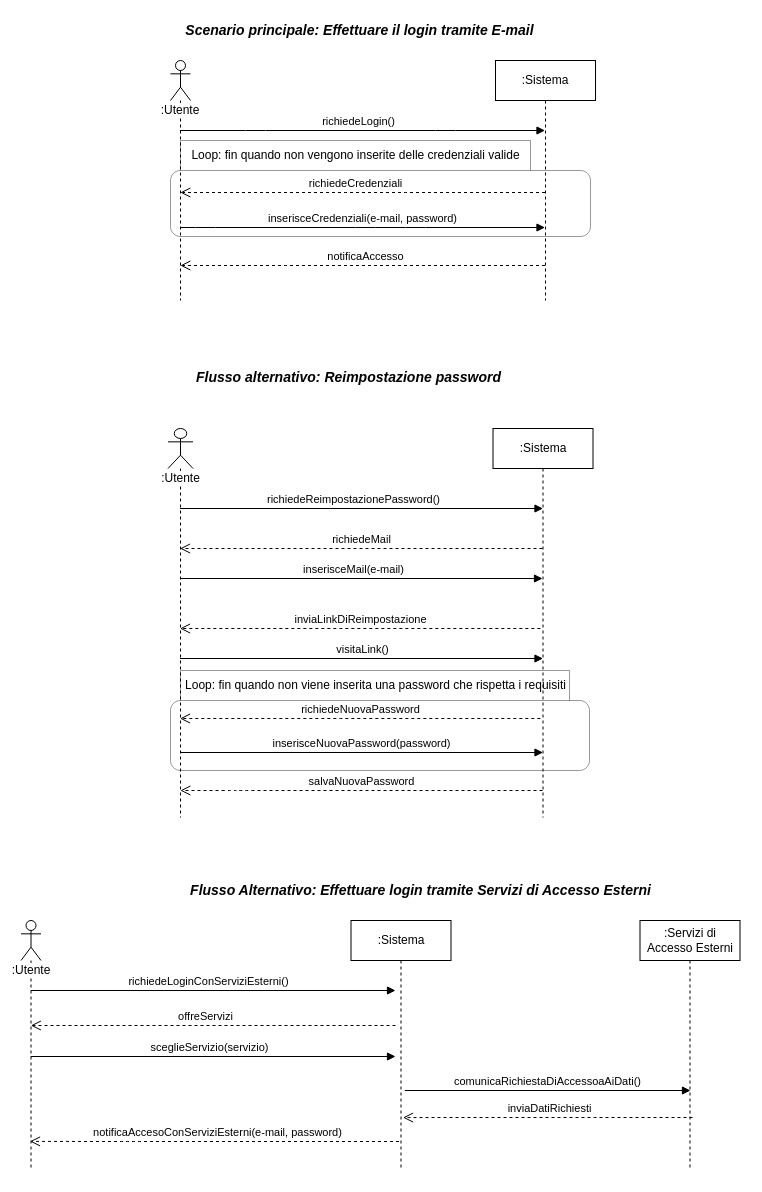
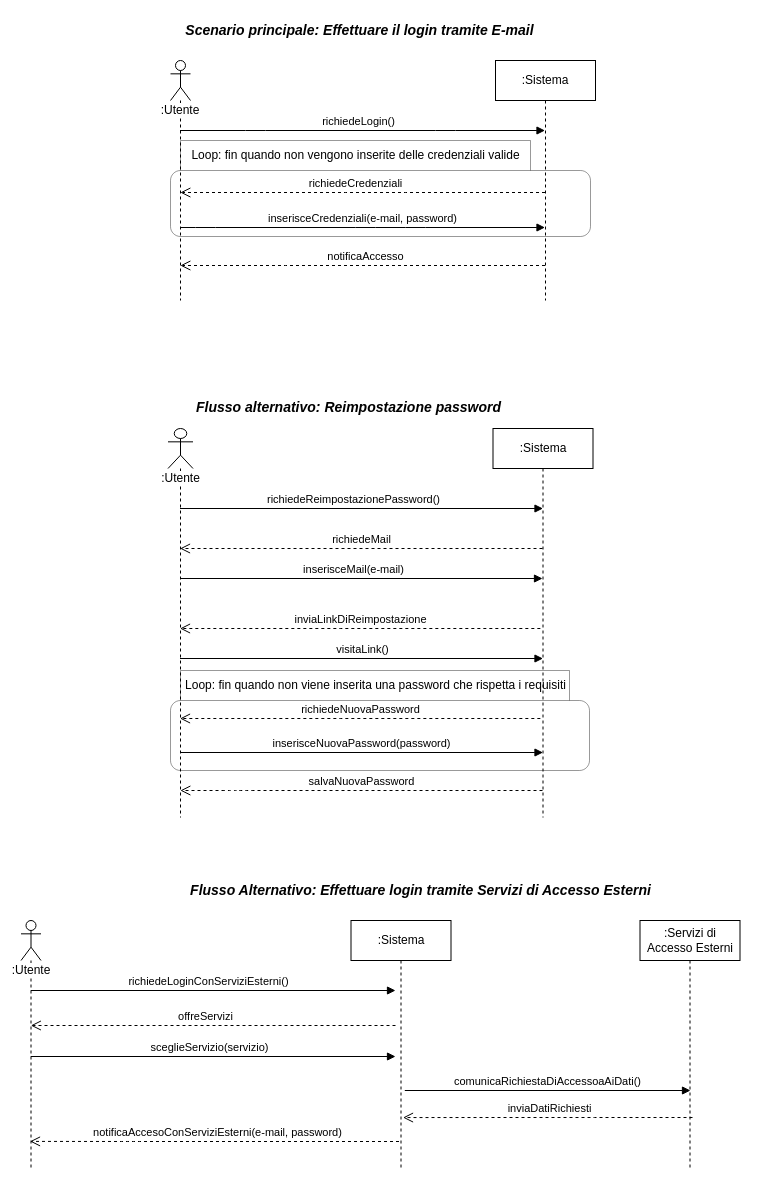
node "Flusso alternativo: Reimpostazione password": moved (348, 378) -> (348, 408)
